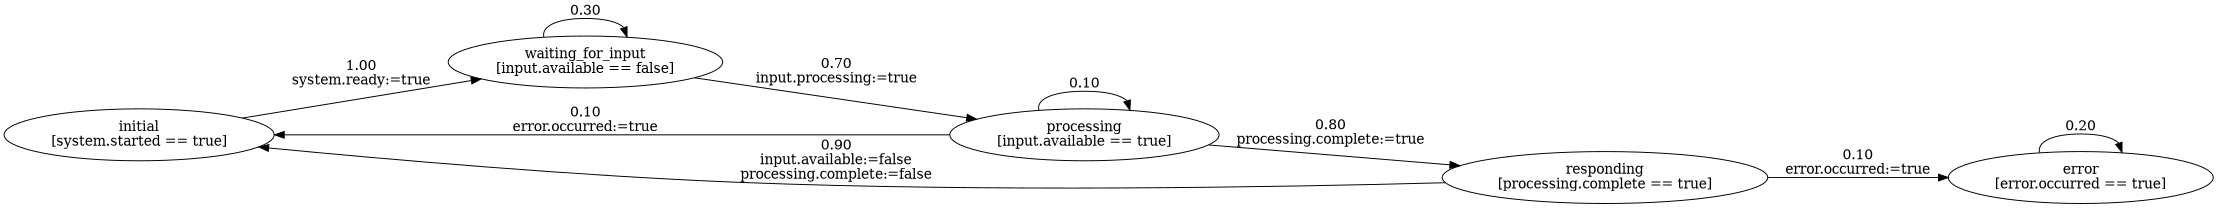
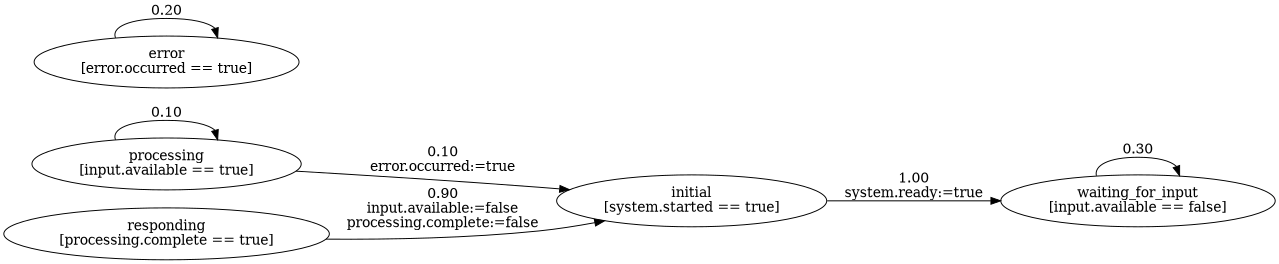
edge "waiting_for_input [input.available == false]" -> "processing [input.available == true]": removed, label "0.70 input.processing:=true"
edge "processing [input.available == true]" -> "responding [processing.complete == true]": removed, label "0.80 processing.complete:=true"
edge "responding [processing.complete == true]" -> "error [error.occurred == true]": removed, label "0.10 error.occurred:=true"
